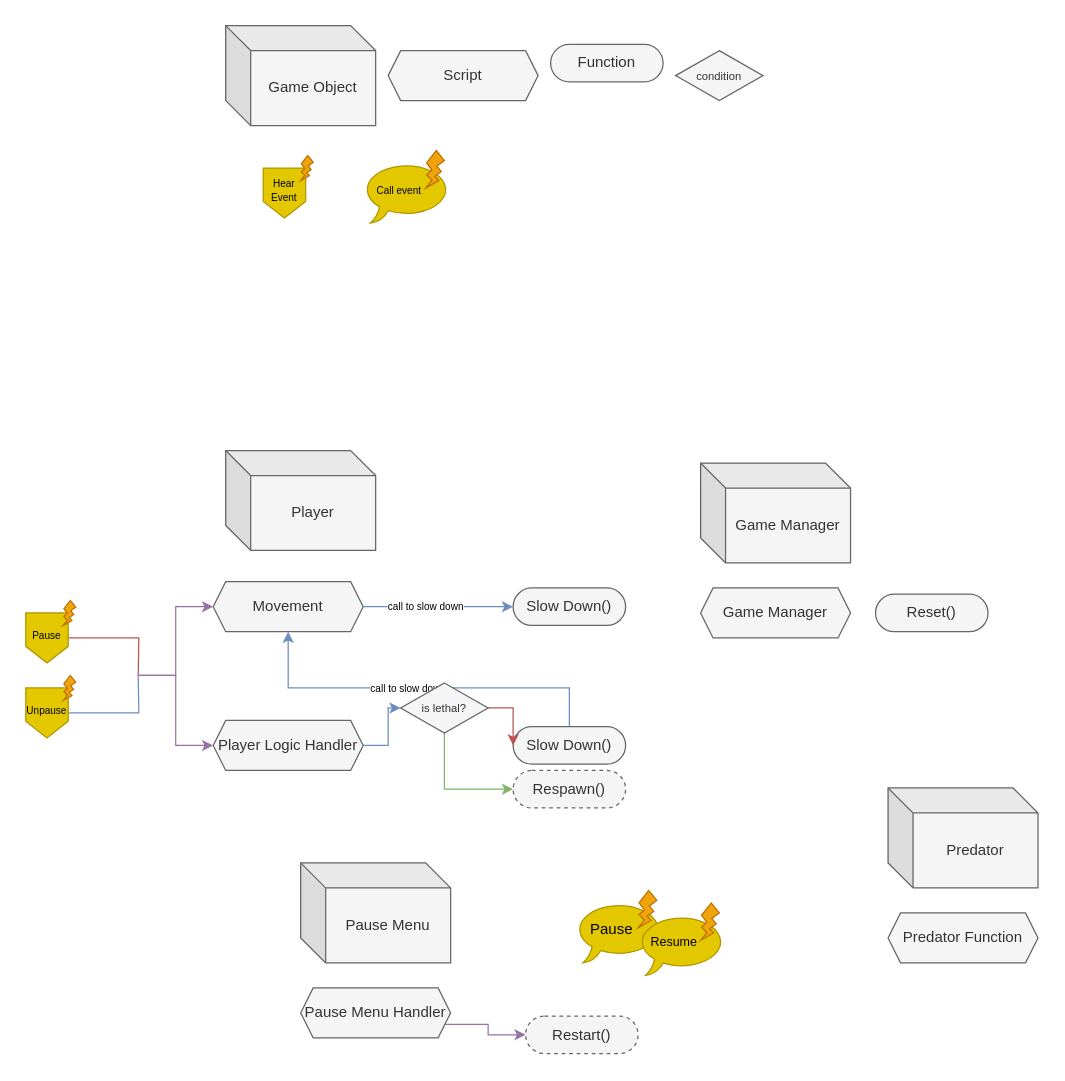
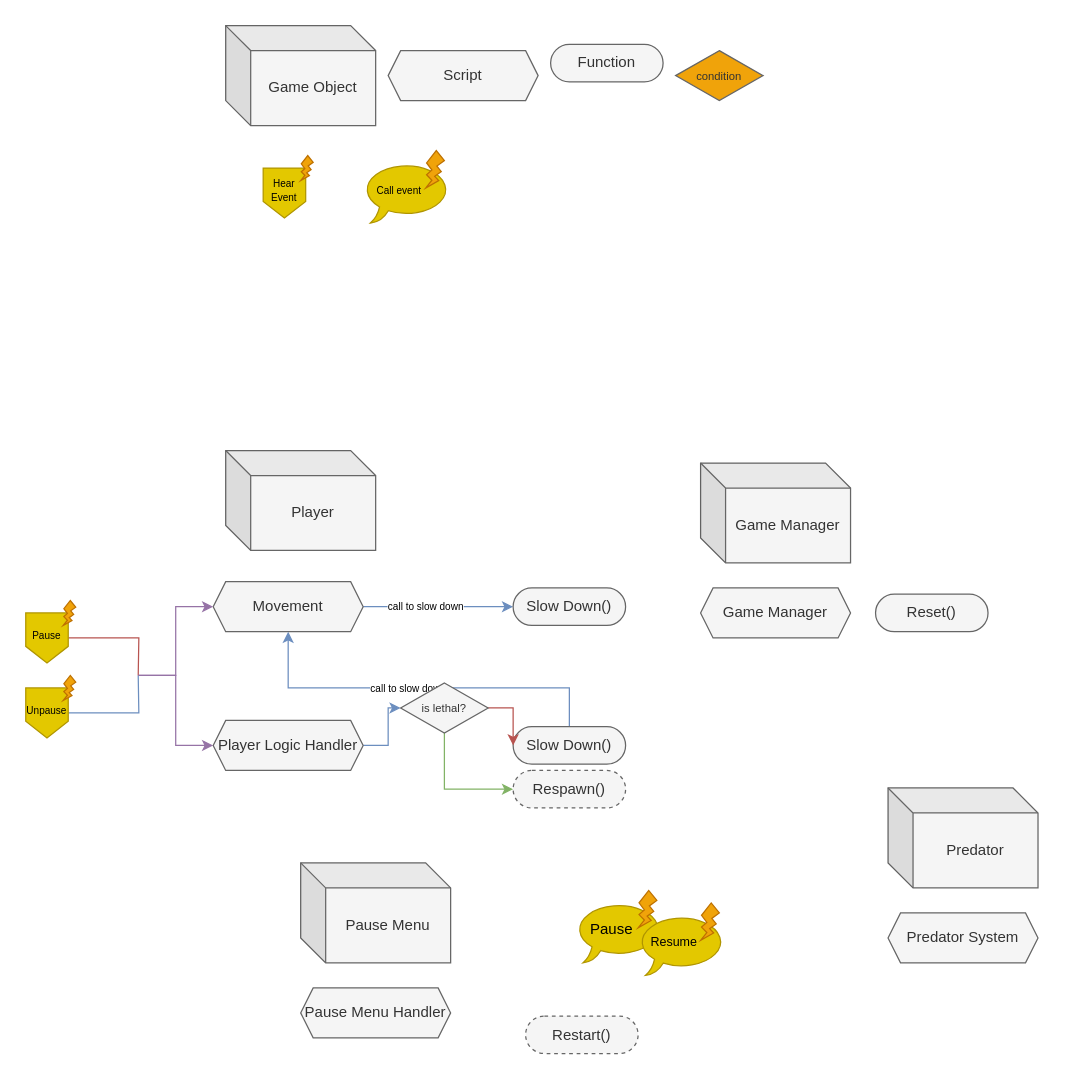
node "condition": fillcolor #f5f5f5 -> #f0a30a
node "Predator Function": label "Predator Function" -> "Predator System"
edge "Pause Menu Handler" -> "Restart()": removed
